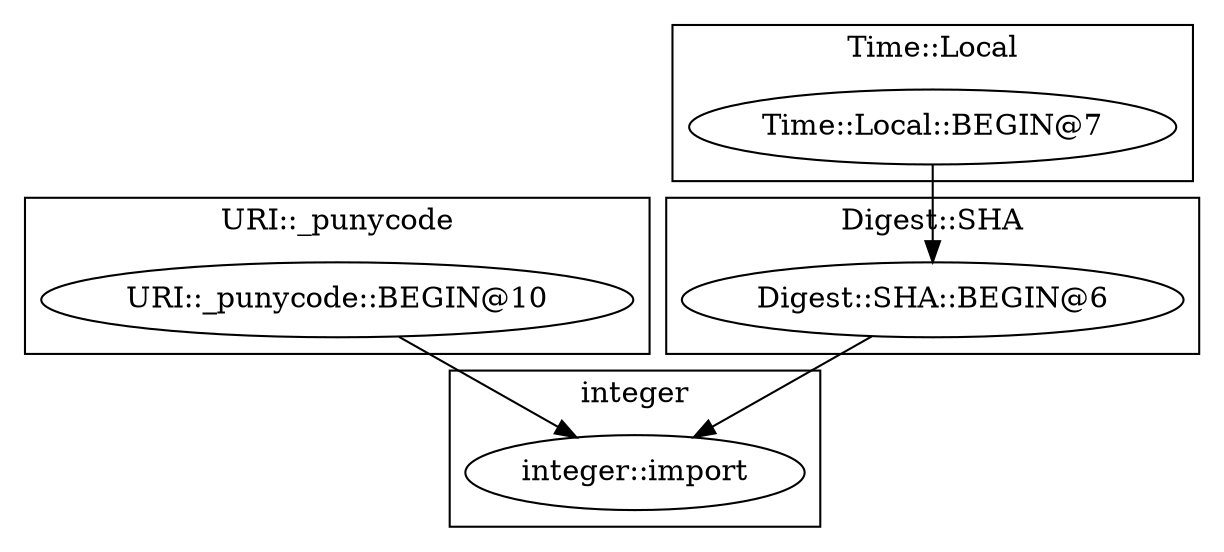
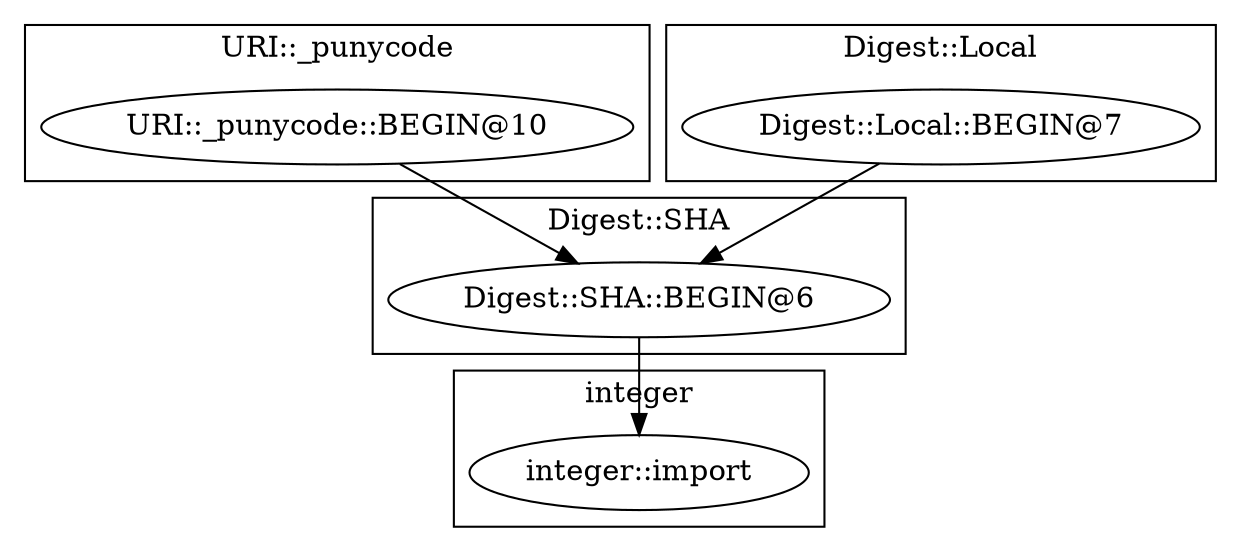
cluster "Time::Local": label "Time::Local" -> "Digest::Local"
node "Time::Local::BEGIN@7": label "Time::Local::BEGIN@7" -> "Digest::Local::BEGIN@7"
edge "URI::_punycode::BEGIN@10" -> "integer::import": now "URI::_punycode::BEGIN@10" -> "Digest::SHA::BEGIN@6"
